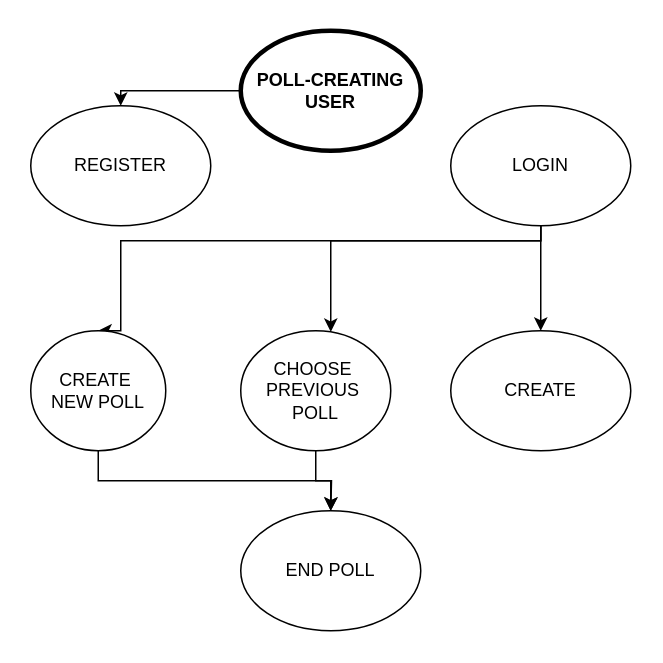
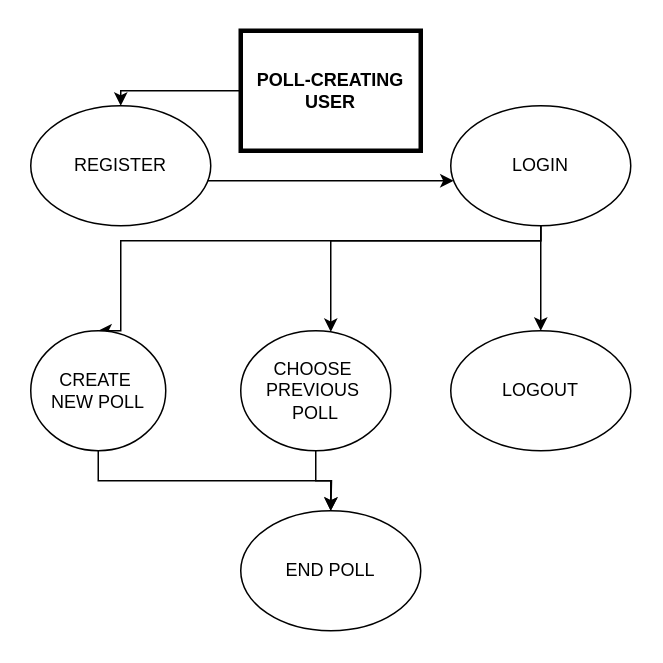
node "POLL-CREATING USER": shape ellipse -> rectangle
edge "REGISTER" -> "LOGIN": added
node "CREATE": label "CREATE" -> "LOGOUT"
